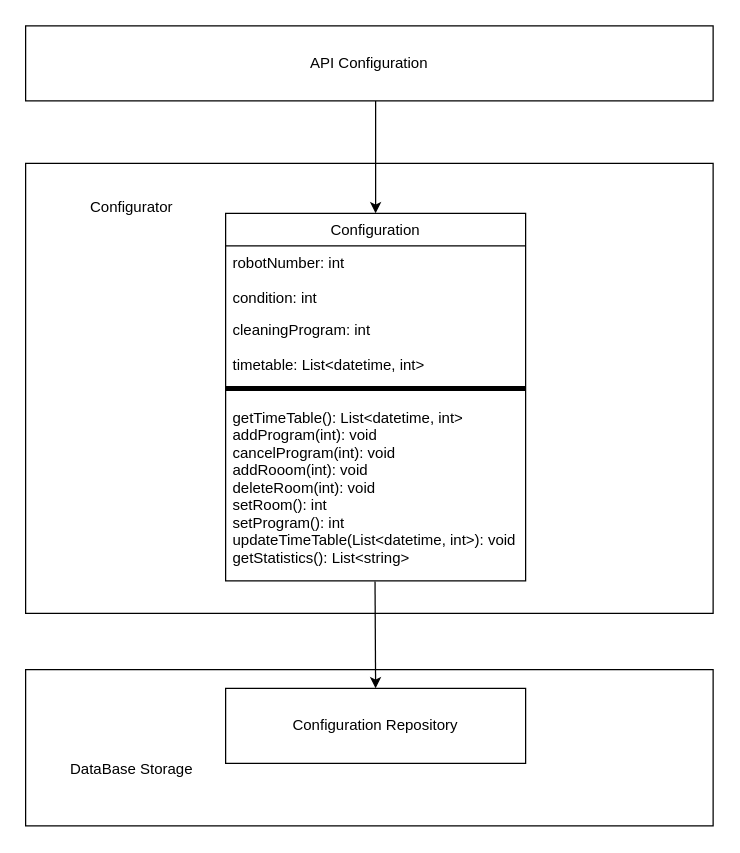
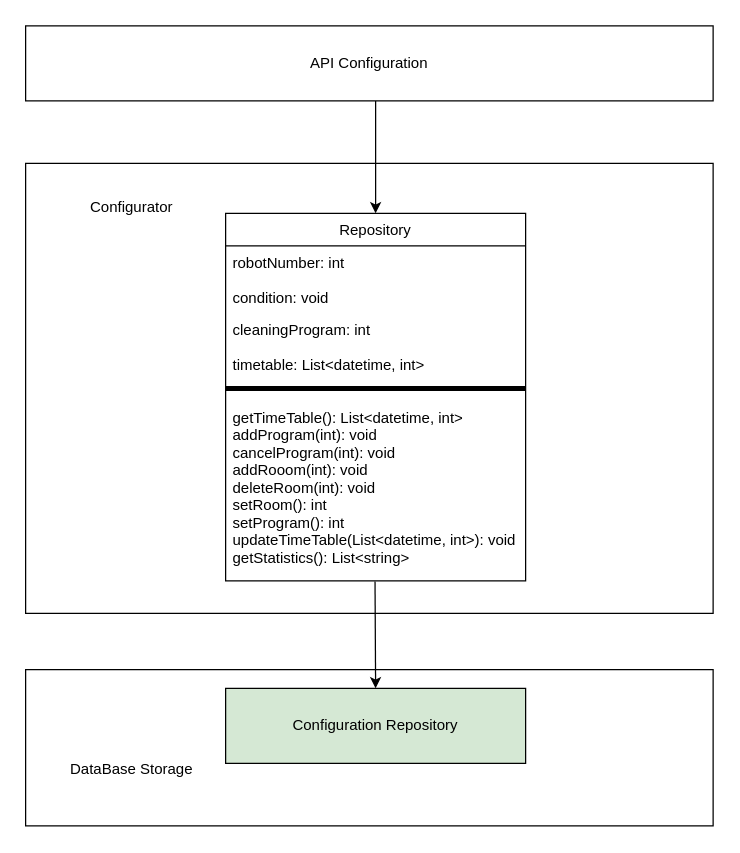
node "Configuration": label "Configuration" -> "Repository"
node "robotNumber: int condition: int": label "robotNumber: int condition: int" -> "robotNumber: int condition: void"
node "Configuration Repository": fillcolor #ffffff -> #d5e8d4
